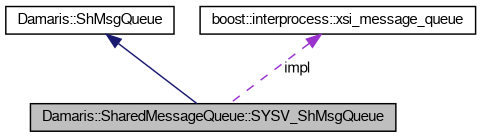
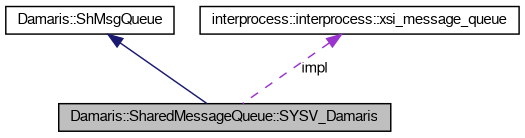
node "boost::interprocess::xsi_message_queue": label "boost::interprocess::xsi_message_queue" -> "interprocess::interprocess::xsi_message_queue"
node "Damaris::SharedMessageQueue::SYSV_ShMsgQueue": label "Damaris::SharedMessageQueue::SYSV_ShMsgQueue" -> "Damaris::SharedMessageQueue::SYSV_Damaris"
